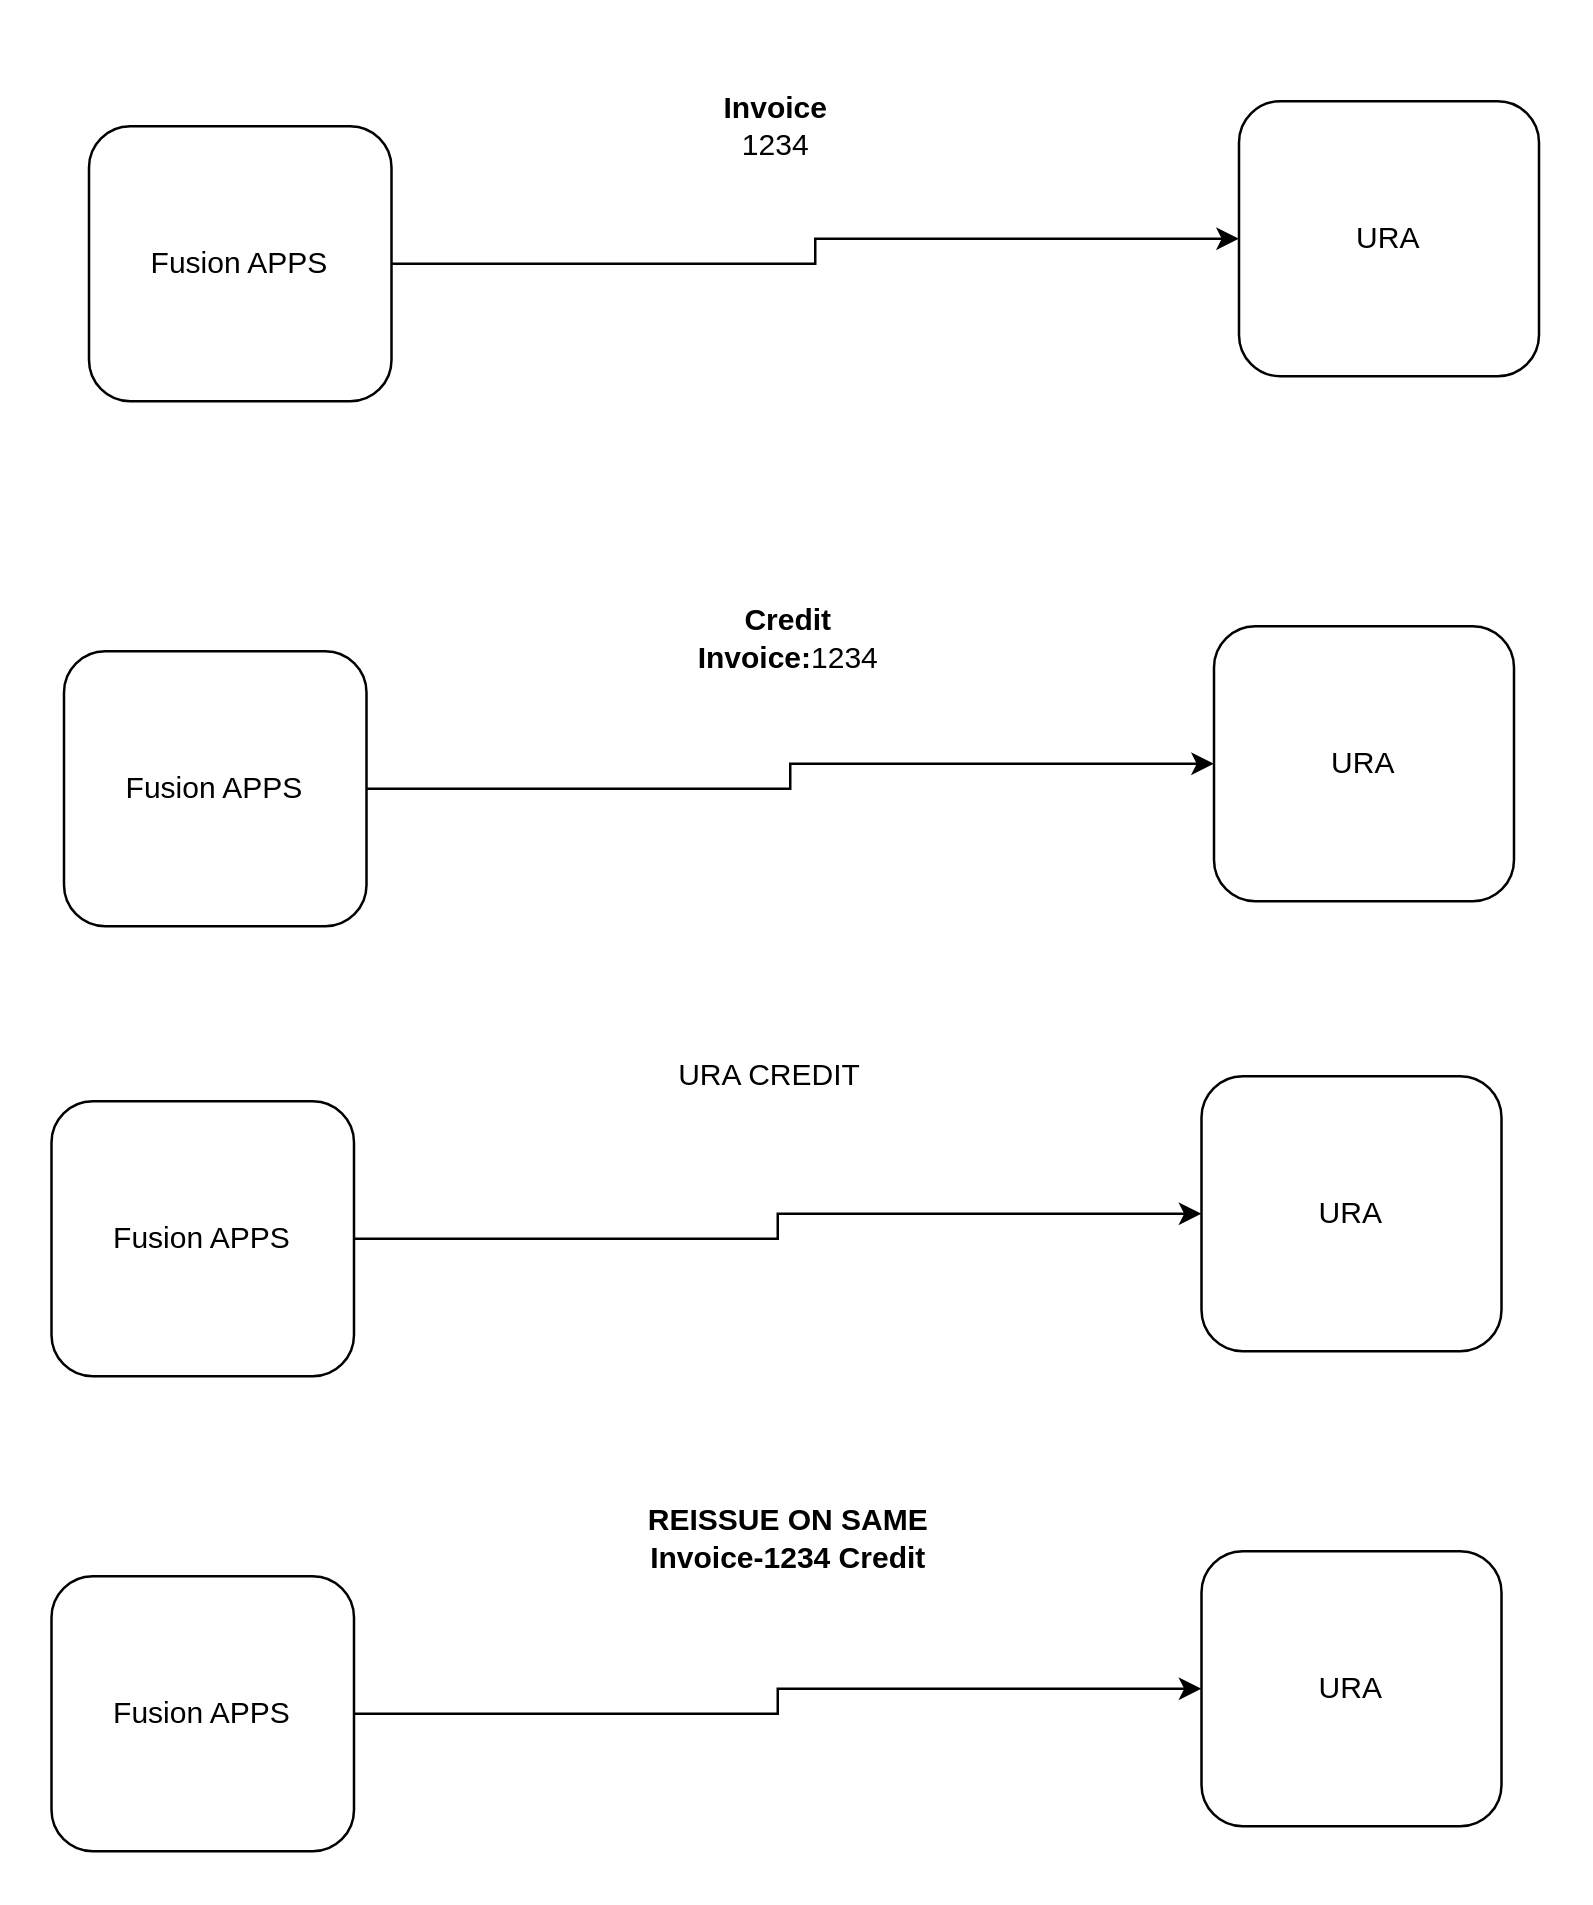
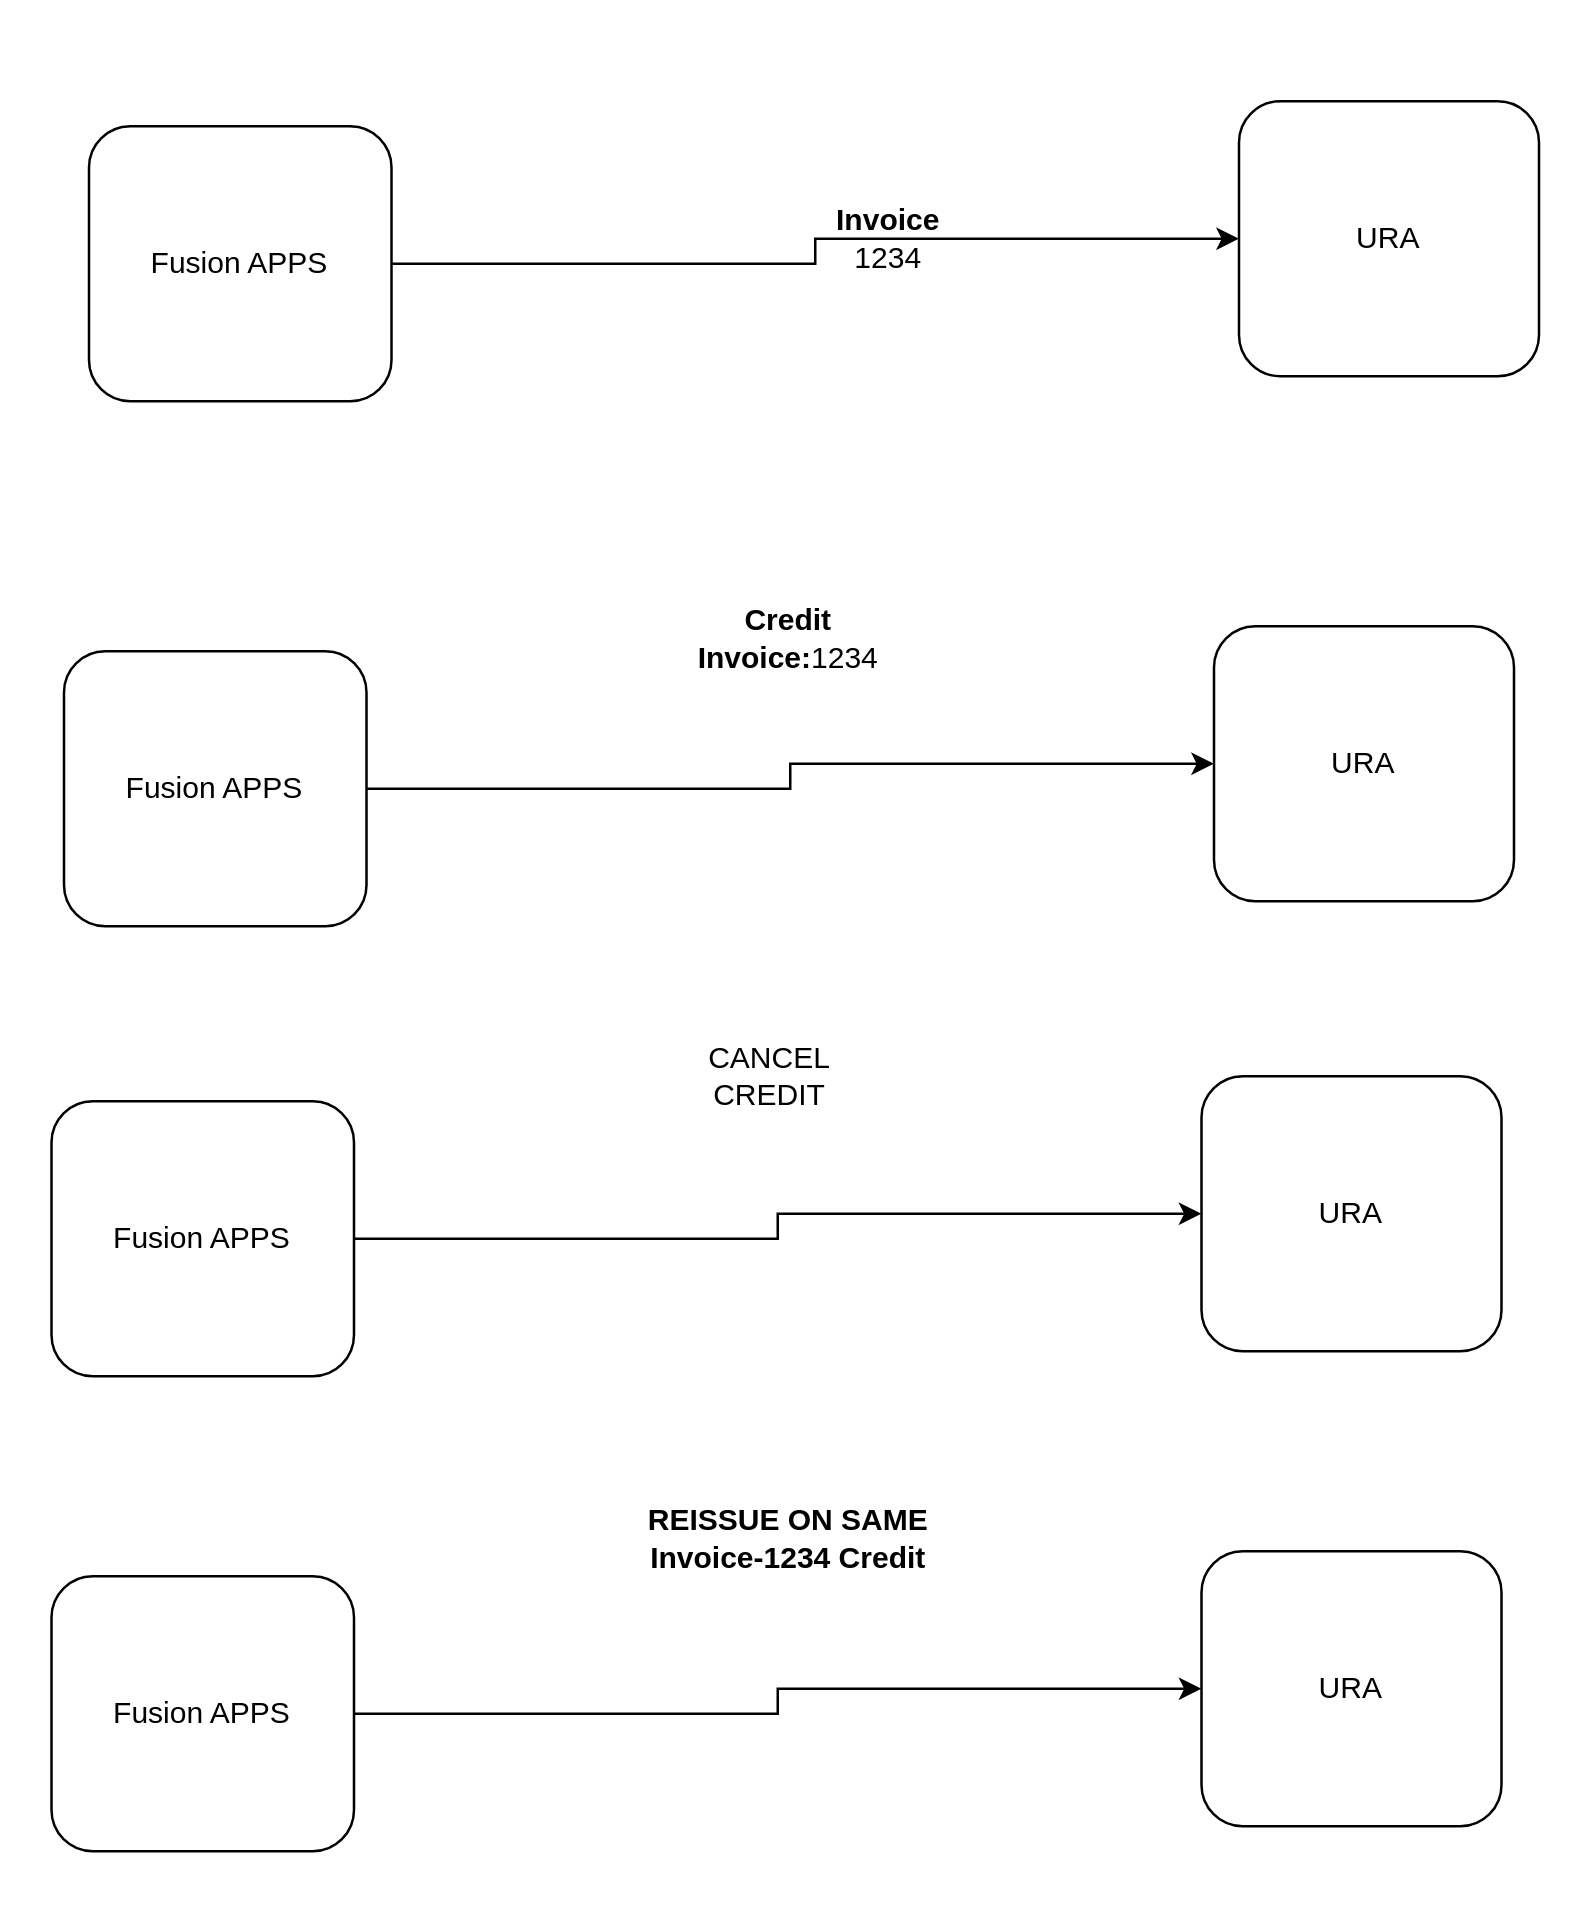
node "Invoice 1234": moved (776, 126) -> (889, 239)
node "URA CREDIT": label "URA CREDIT" -> "CANCEL CREDIT"
